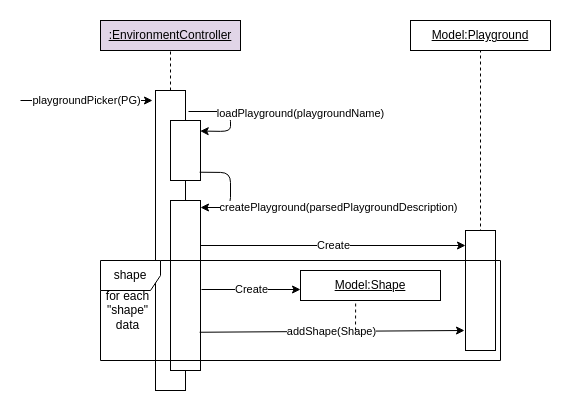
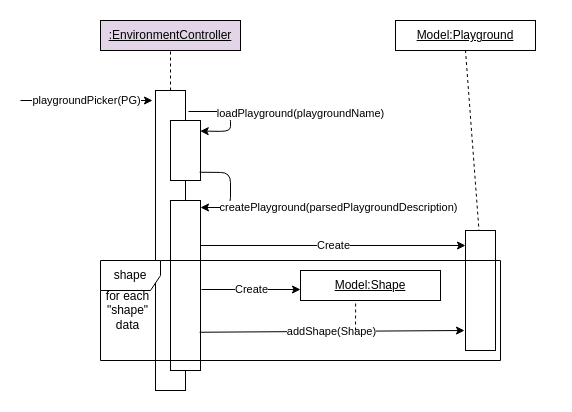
node "Model:Playground": moved (481, 36) -> (466, 36)
